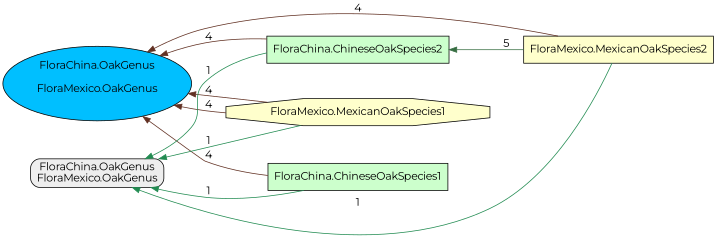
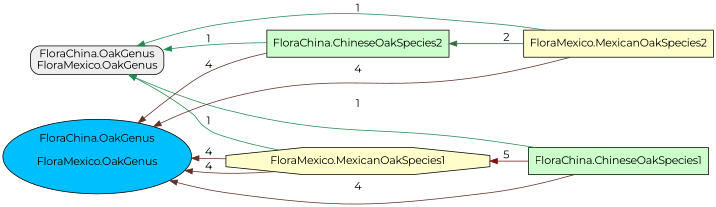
edge "FloraMexico.MexicanOakSpecies2" -> "FloraChina.ChineseOakSpecies2": label "5" -> "2"
edge "FloraChina.ChineseOakSpecies1" -> "FloraMexico.MexicanOakSpecies1": added, label "5"
